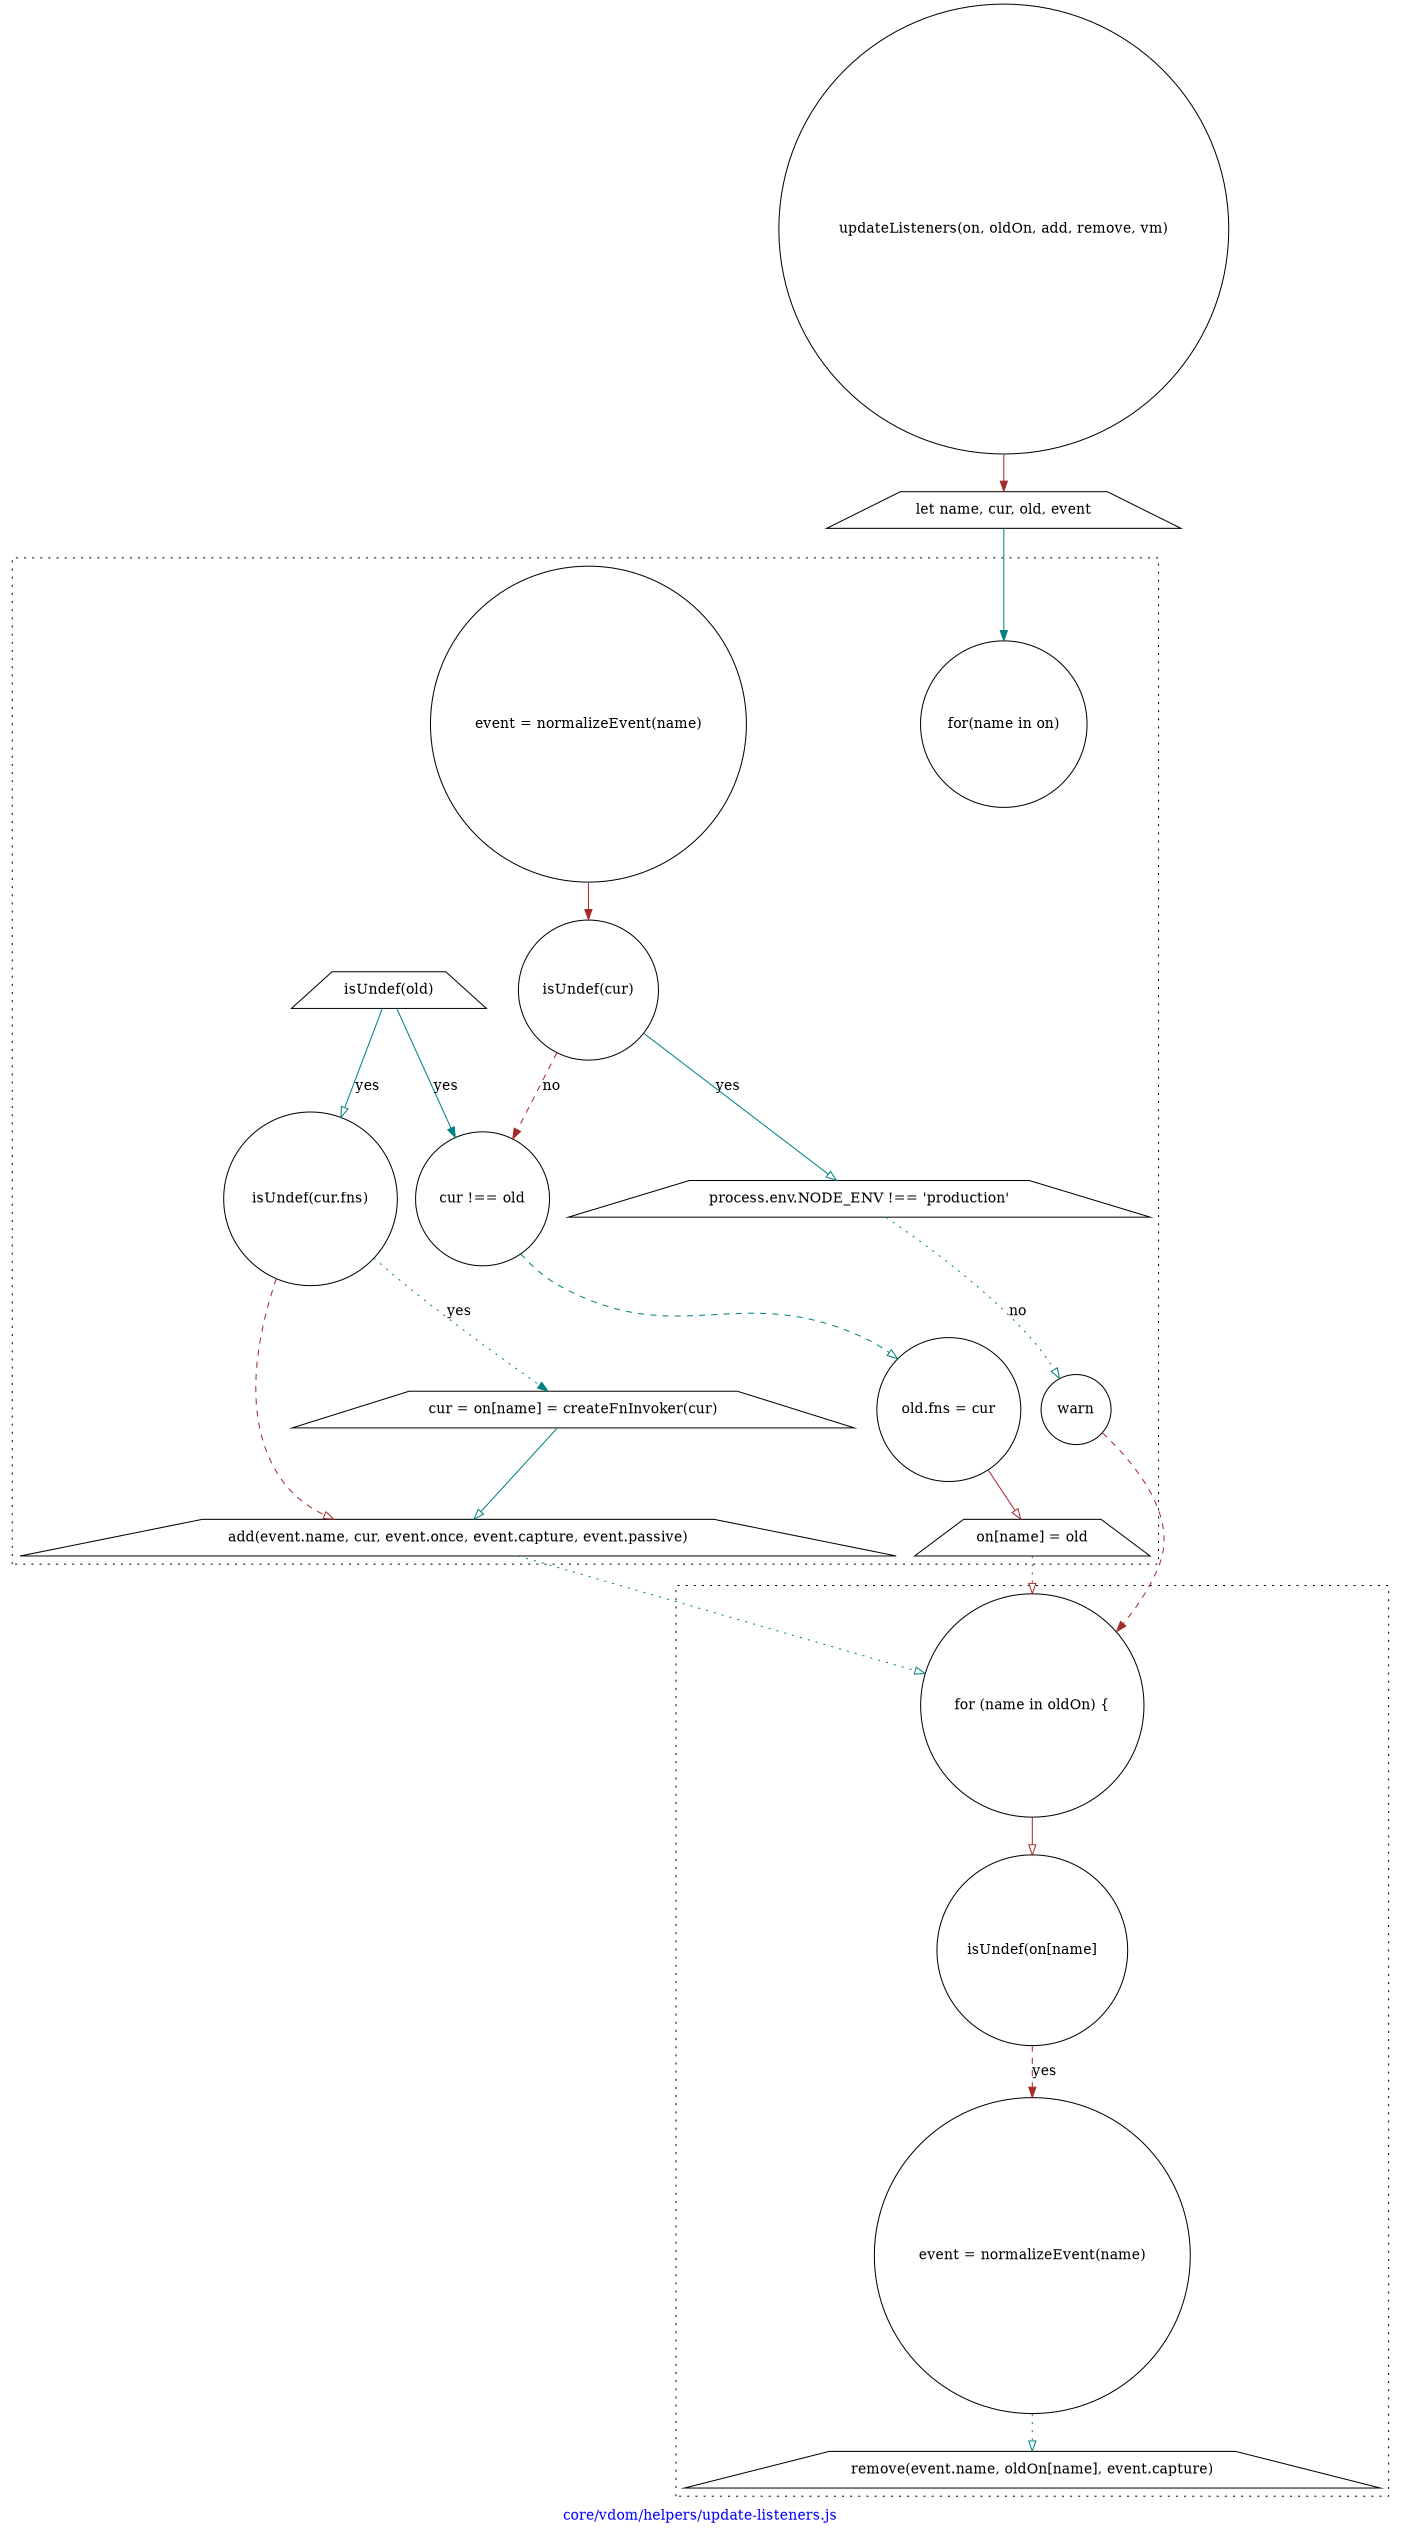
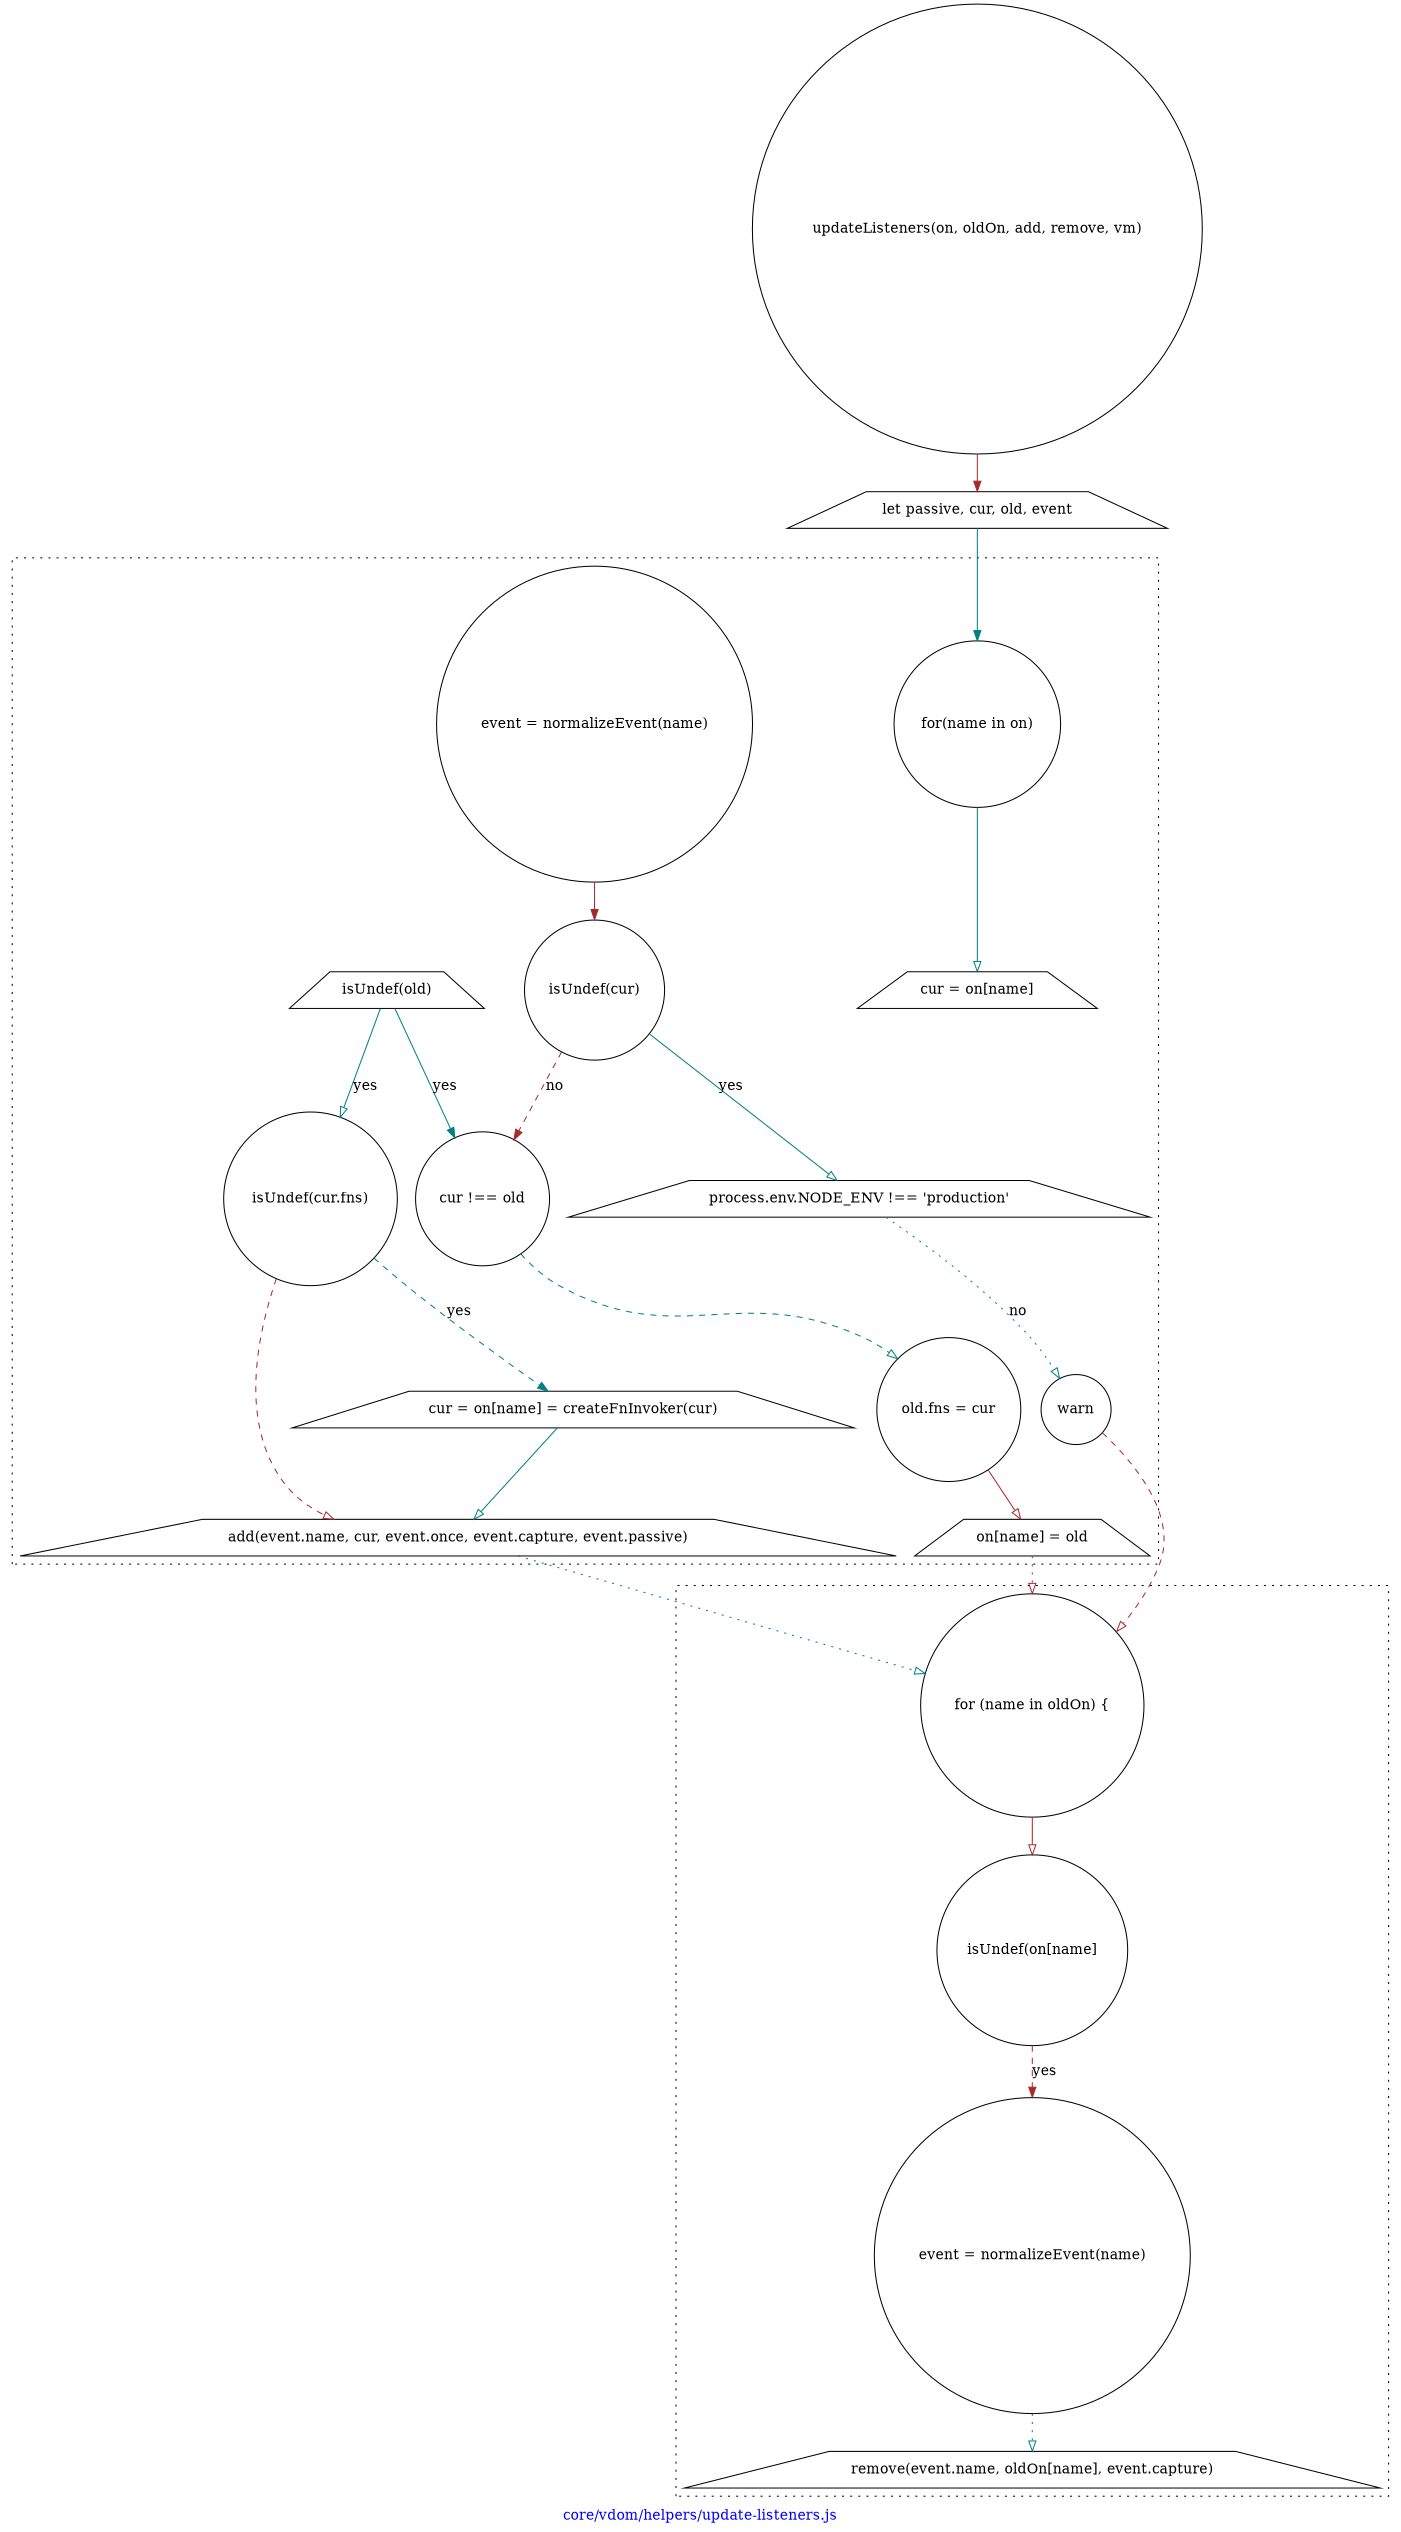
node "let name, cur, old, event": label "let name, cur, old, event" -> "let passive, cur, old, event"
node "cur = on[name]": added
edge "isUndef(cur.fns)" -> "cur = on[name] = createFnInvoker(cur)": style dotted -> dashed
edge "warn" -> "for (name in oldOn) {": arrowhead normal -> onormal
